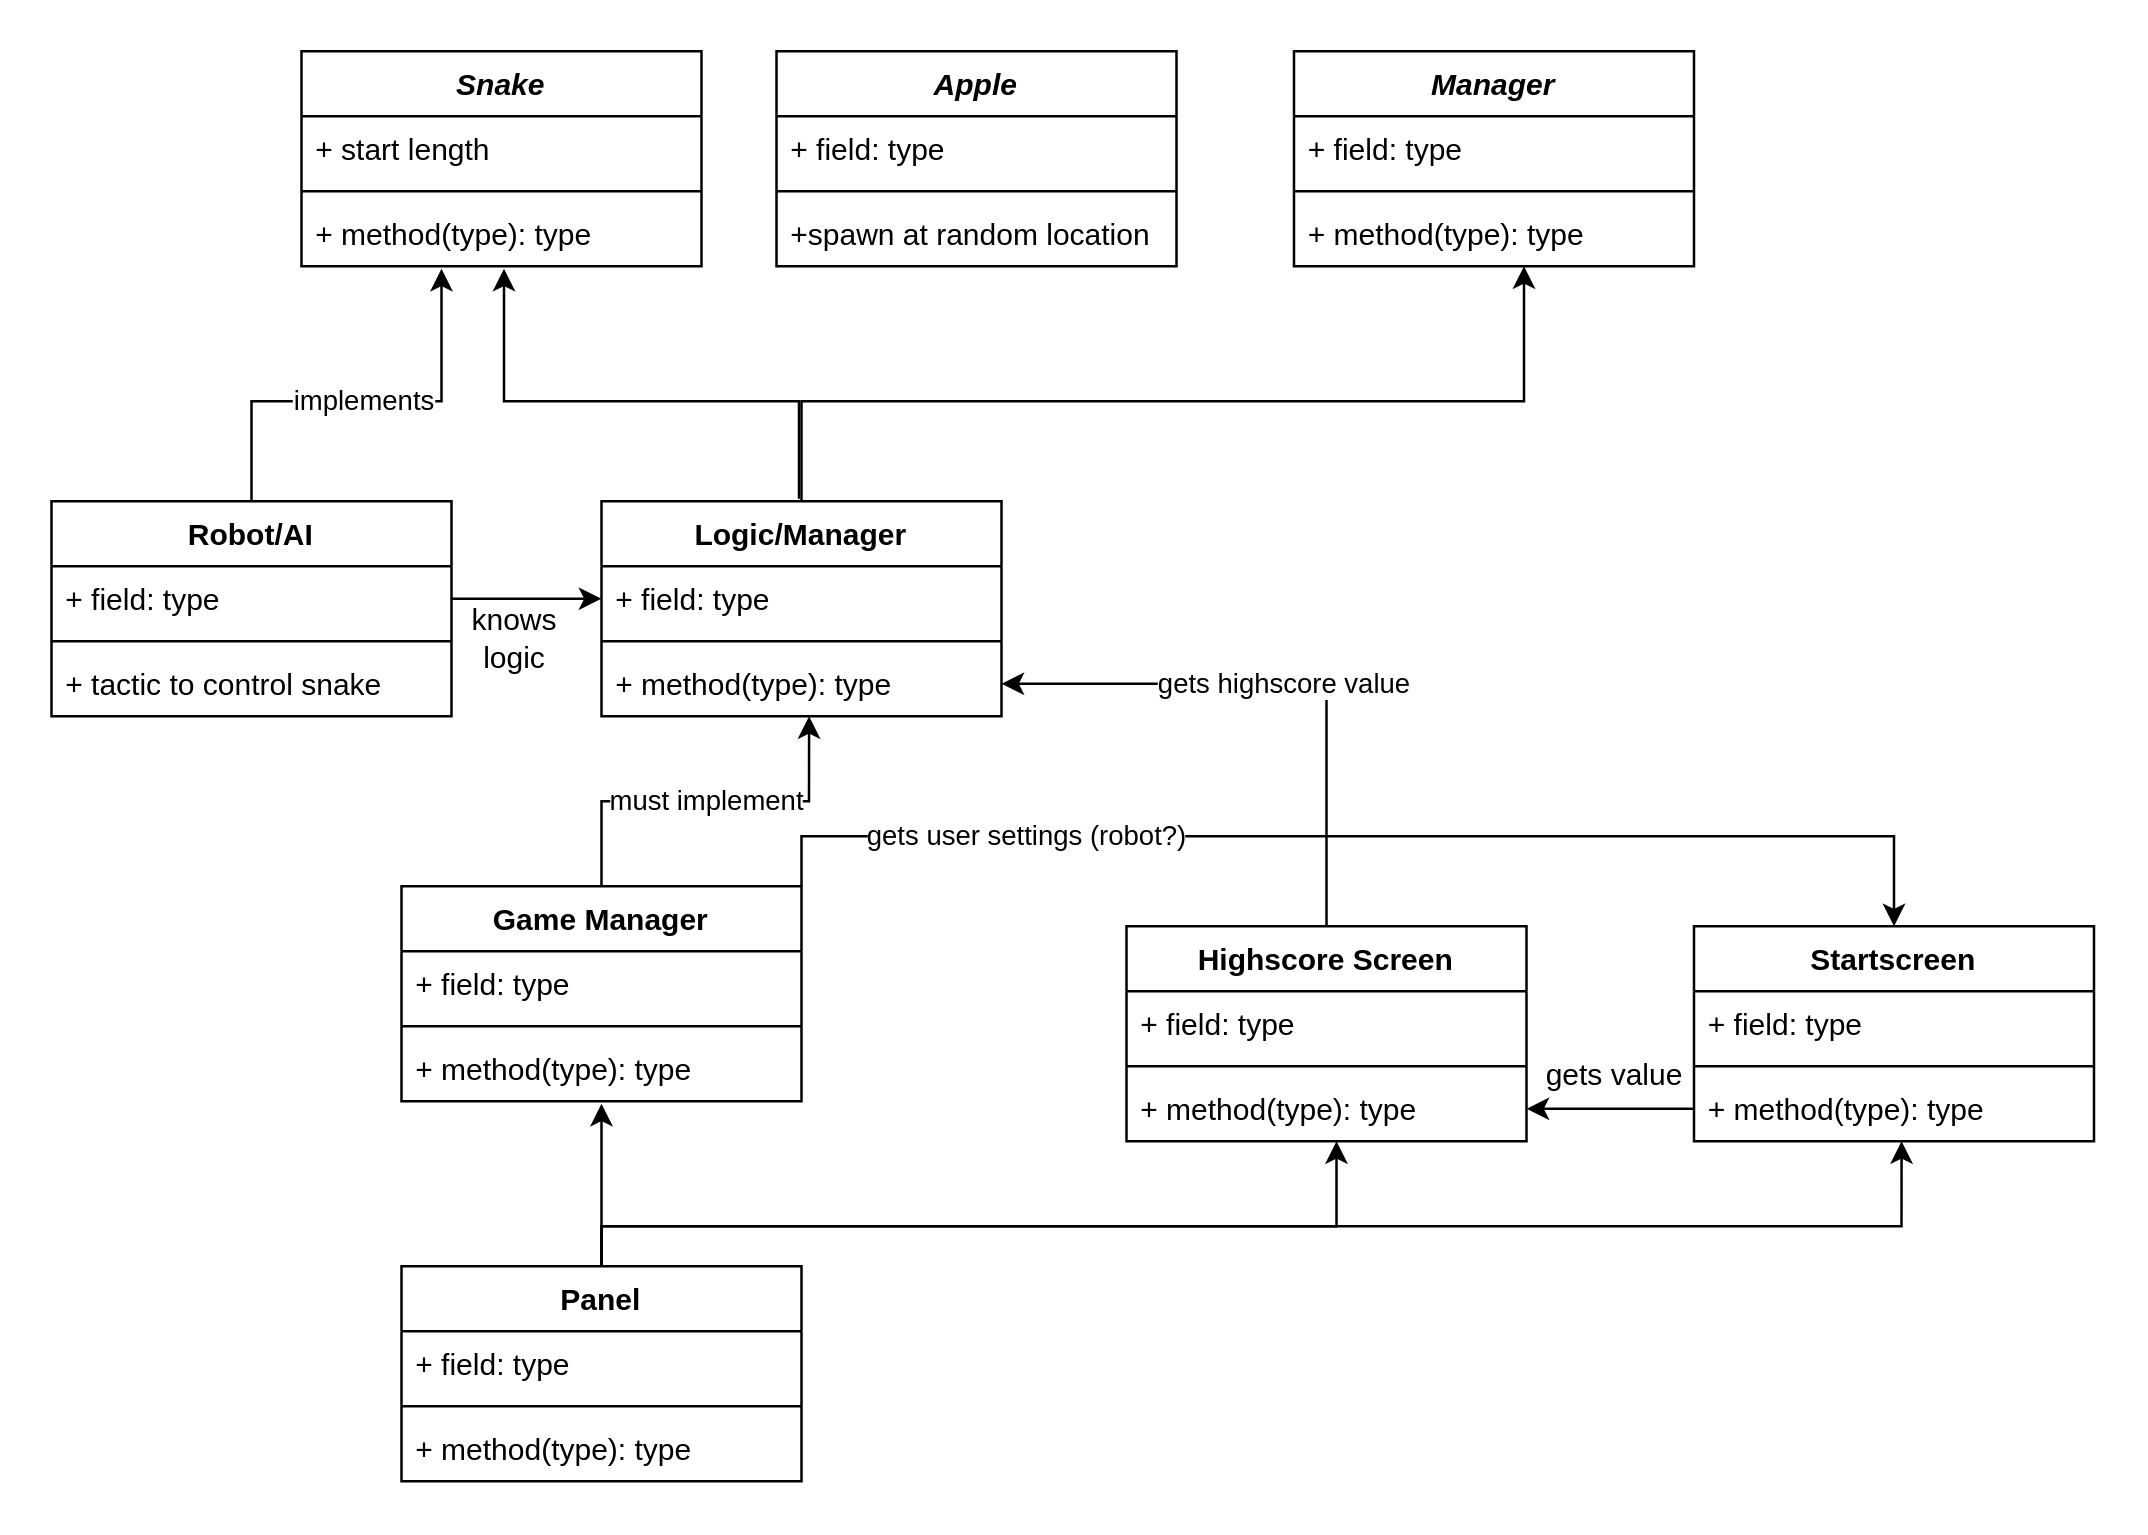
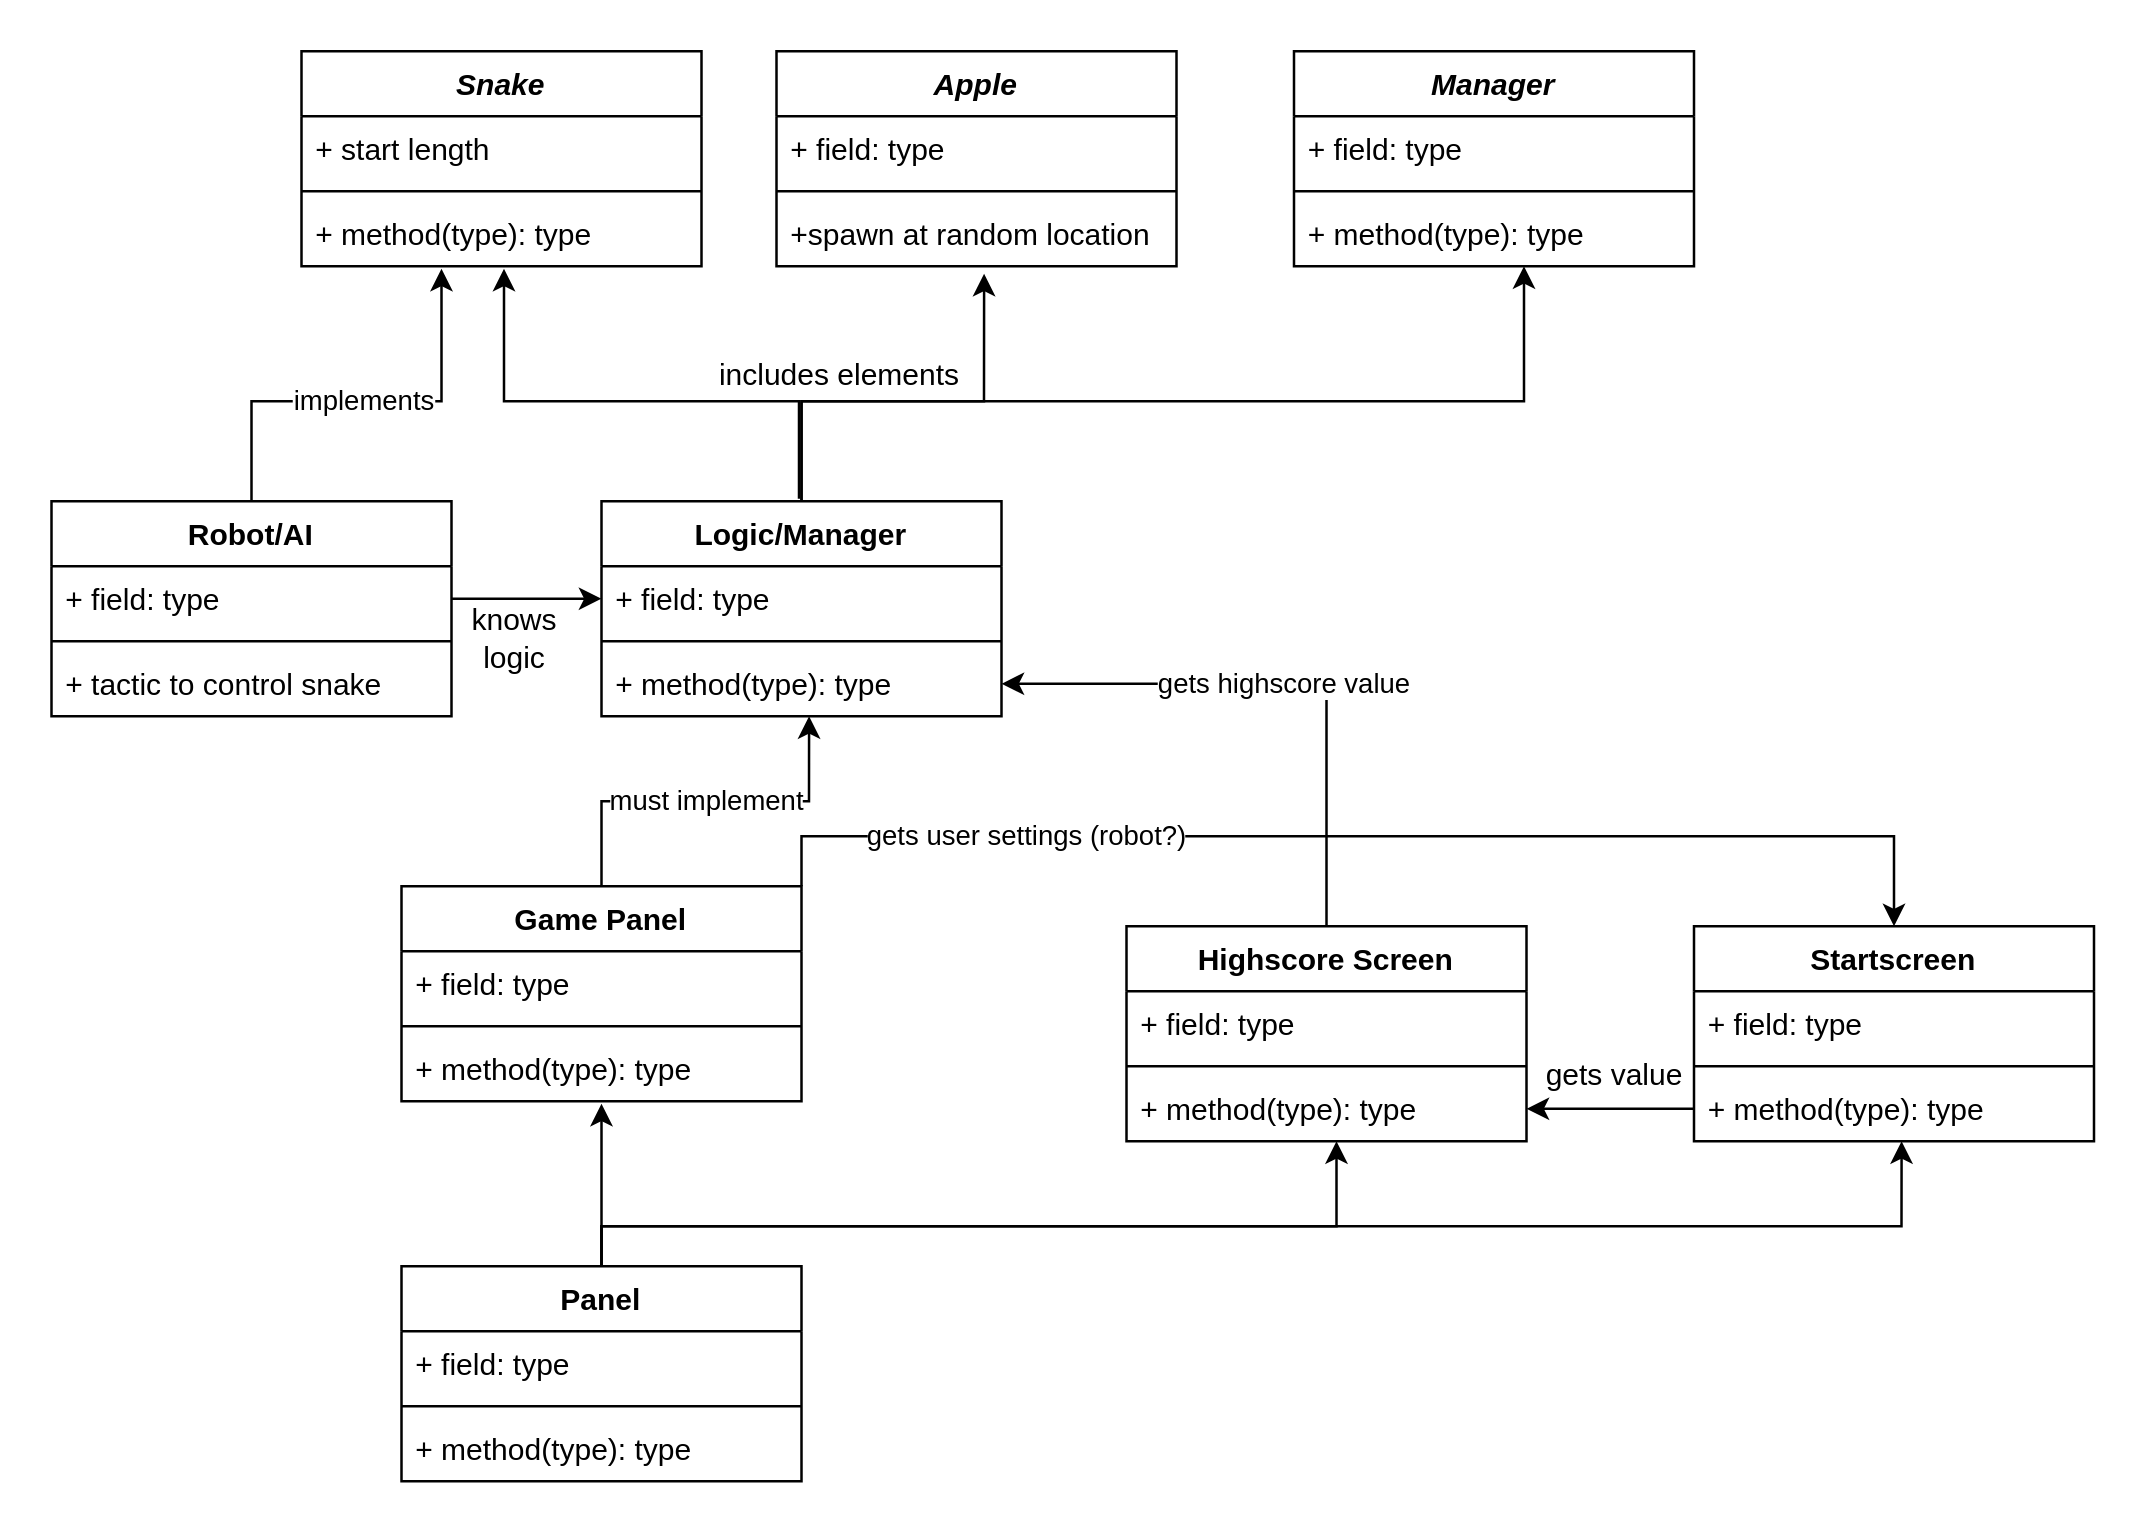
edge "Logic/Manager" -> "+spawn at random location": added
node "includes elements": added
node "Game Manager": label "Game Manager" -> "Game Panel"
